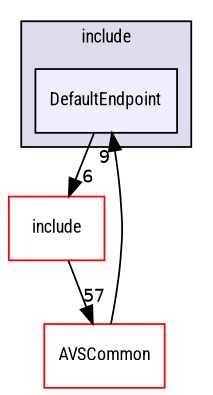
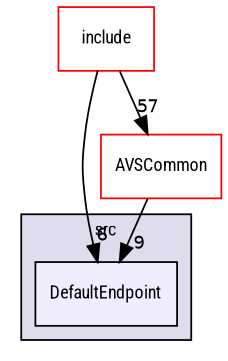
cluster "include": label "include" -> "src"
edge "DefaultEndpoint" -> "include": reversed
